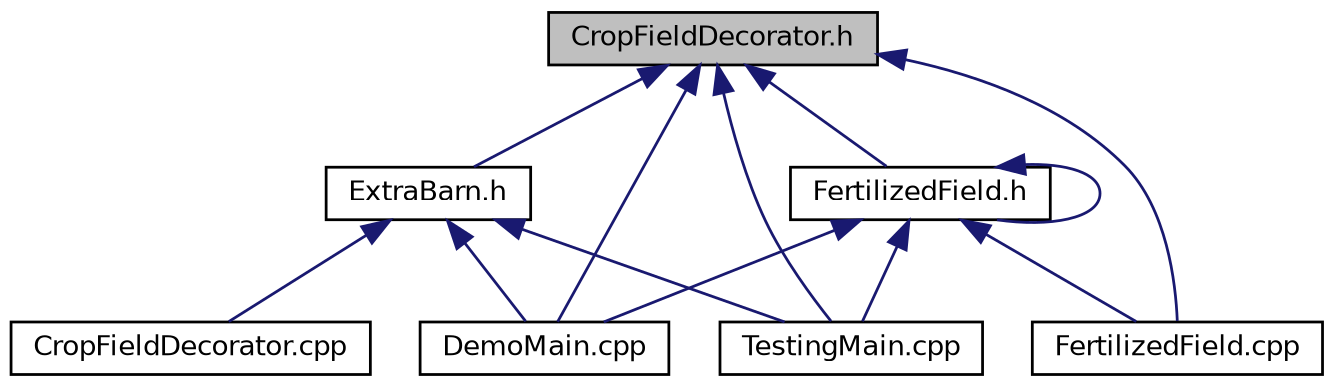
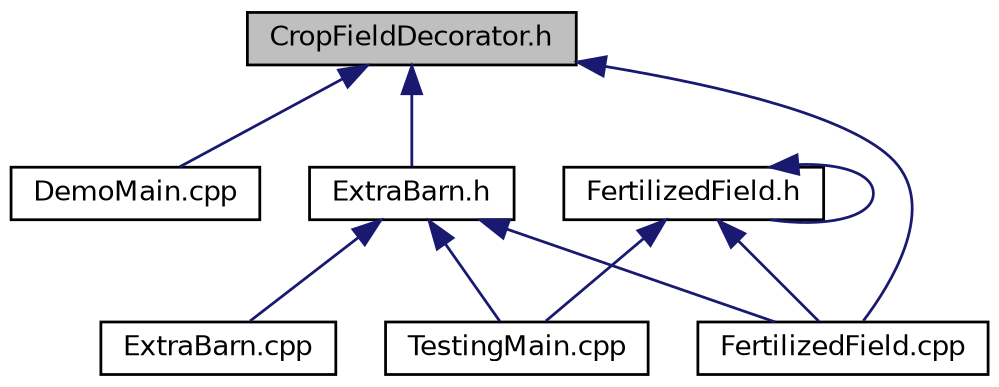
edge "FertilizedField.h" -> "CropFieldDecorator.h": removed
edge "TestingMain.cpp" -> "CropFieldDecorator.h": removed
edge "DemoMain.cpp" -> "FertilizedField.h": removed
edge "DemoMain.cpp" -> "ExtraBarn.h": now "FertilizedField.cpp" -> "ExtraBarn.h"
node "CropFieldDecorator.cpp": label "CropFieldDecorator.cpp" -> "ExtraBarn.cpp"
